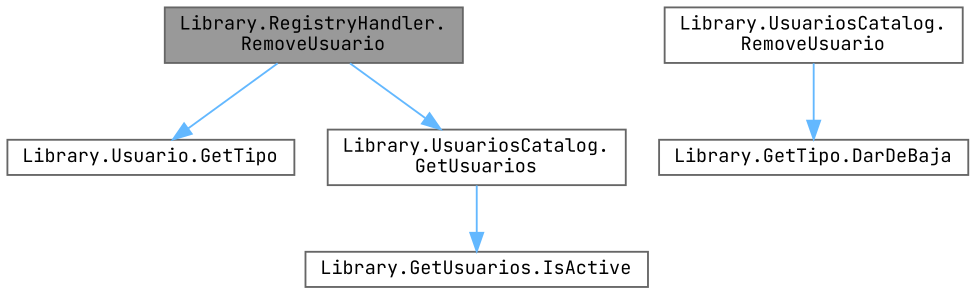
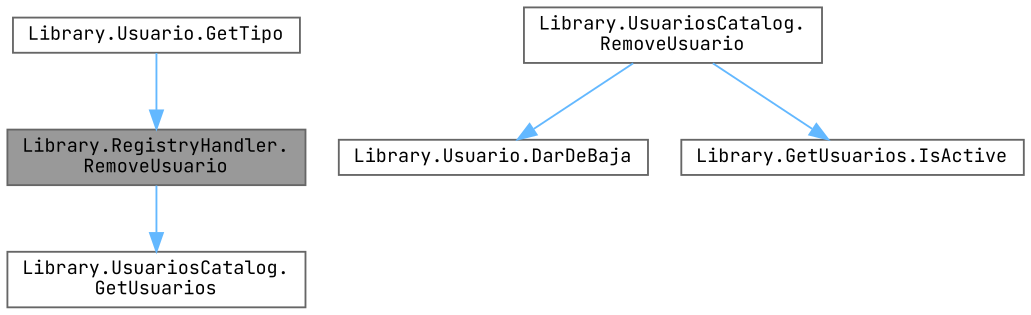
edge "Library.RegistryHandler. RemoveUsuario" -> "Library.Usuario.GetTipo": reversed
node "Library.GetTipo.DarDeBaja": label "Library.GetTipo.DarDeBaja" -> "Library.Usuario.DarDeBaja"
edge "Library.UsuariosCatalog. GetUsuarios" -> "Library.GetUsuarios.IsActive": now "Library.UsuariosCatalog. RemoveUsuario" -> "Library.GetUsuarios.IsActive"
